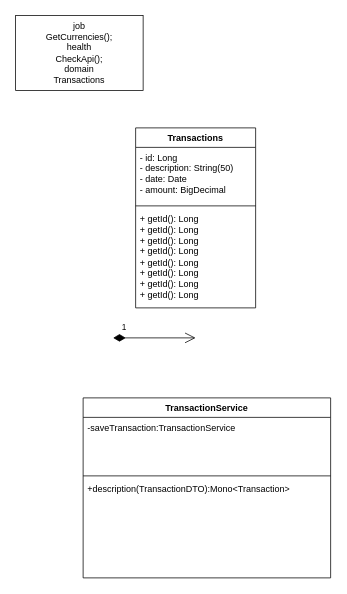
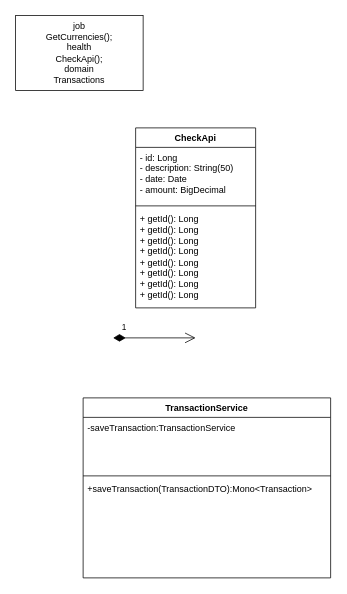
node "Transactions": label "Transactions" -> "CheckApi"
node "+description(TransactionDTO):Mono<Transaction>": label "+description(TransactionDTO):Mono<Transaction>" -> "+saveTransaction(TransactionDTO):Mono<Transaction>"
